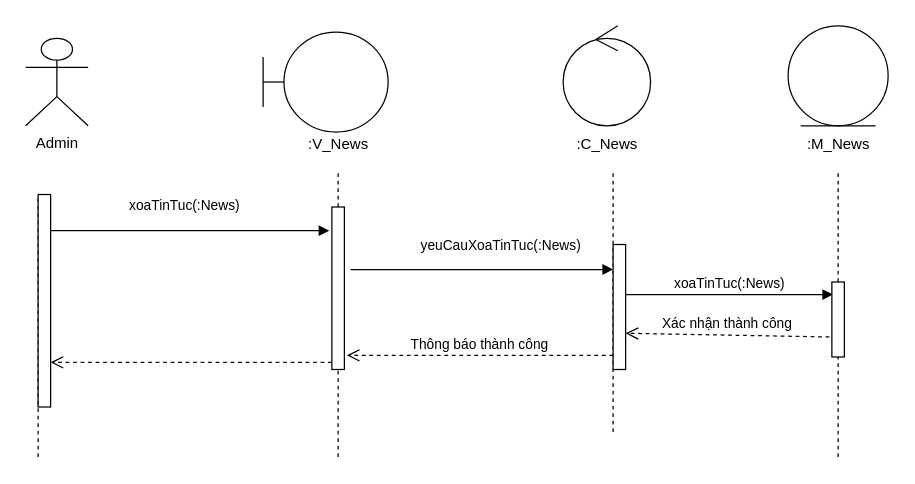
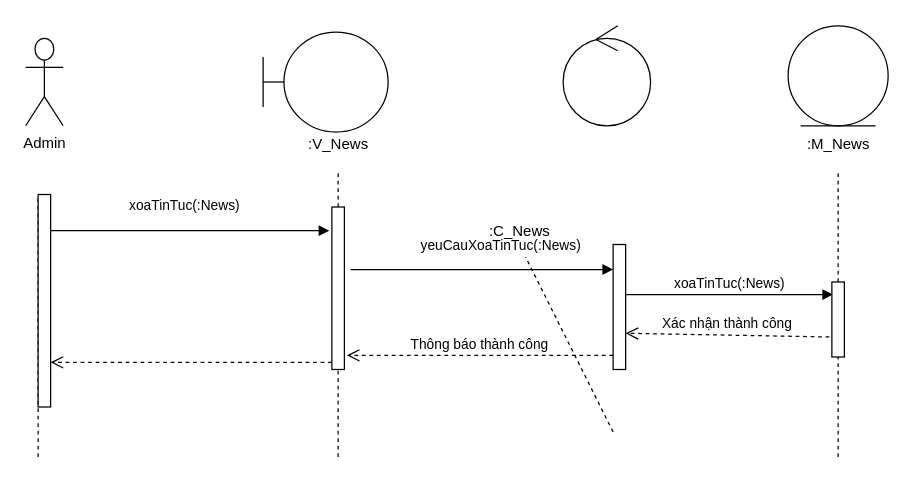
node "Admin": size 63x88 -> 38x88
node ":C_News": moved (607, 144) -> (519, 232)
